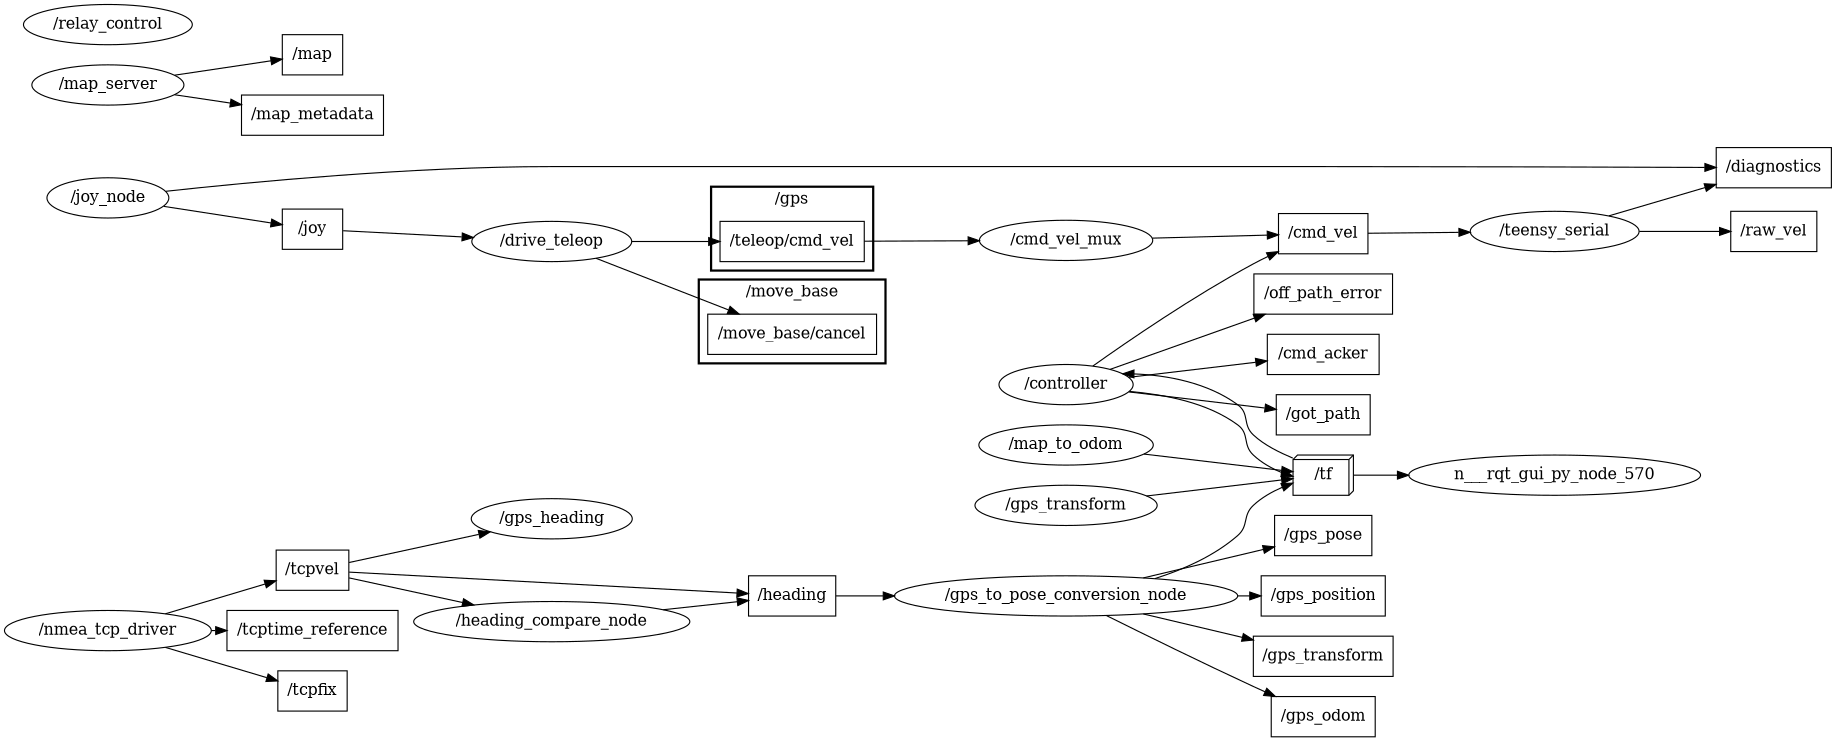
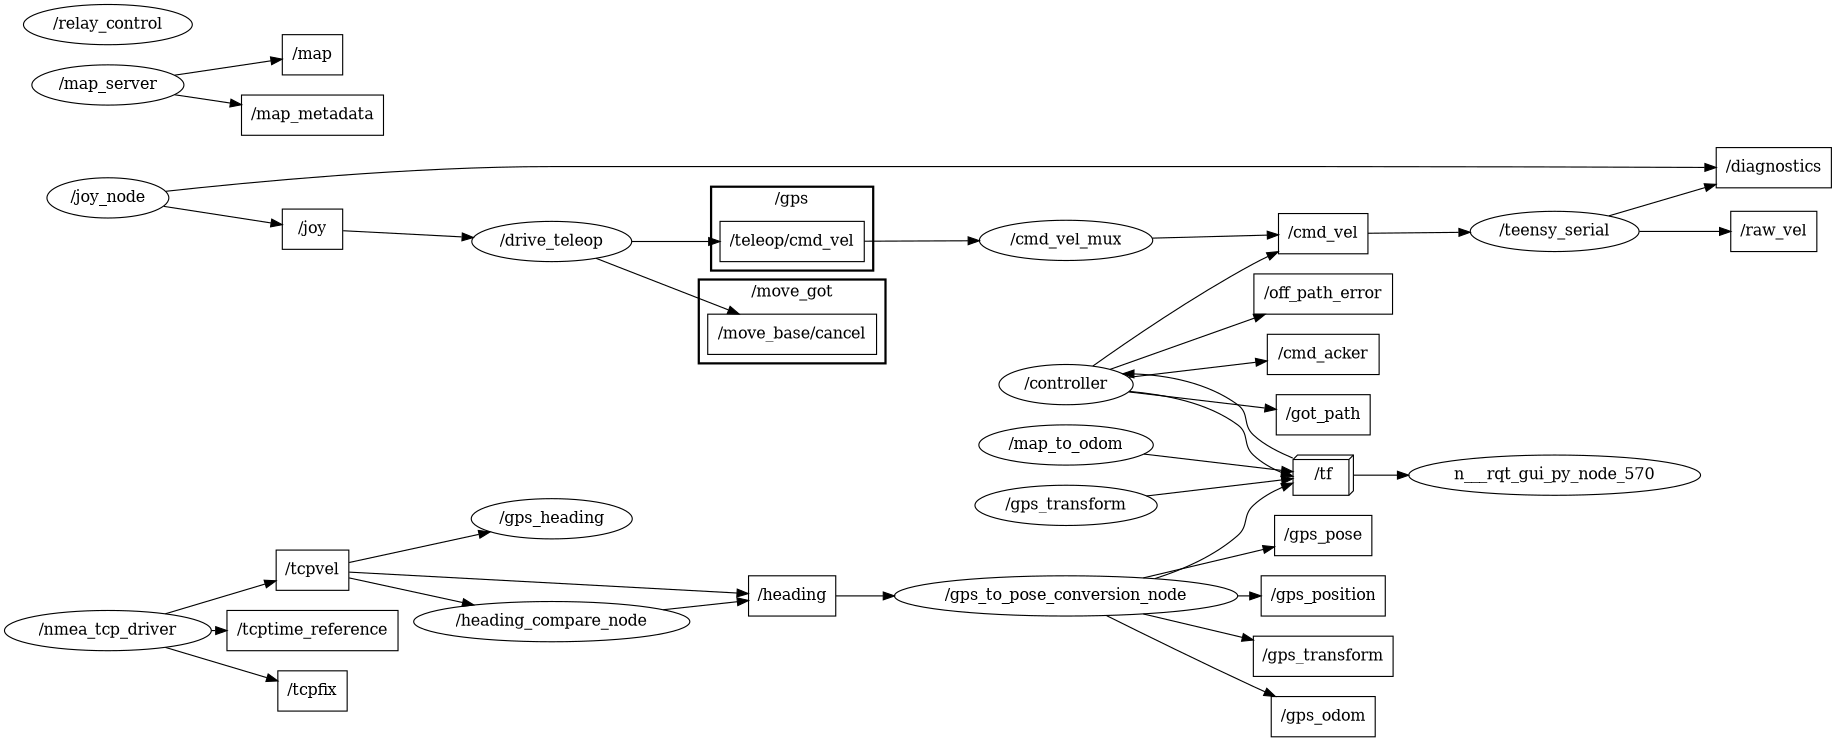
cluster "/move_base": label "/move_base" -> "/move_got"
